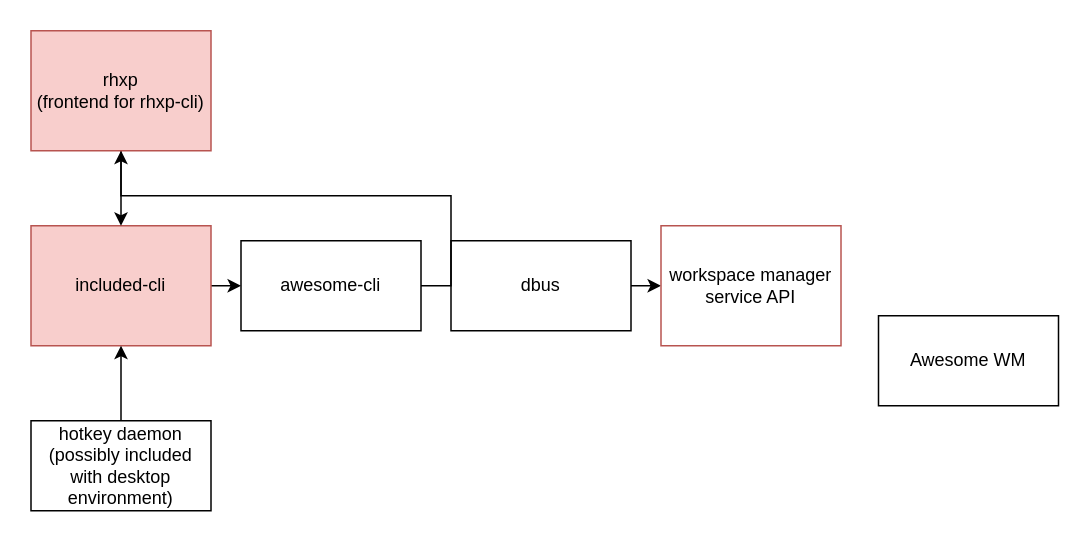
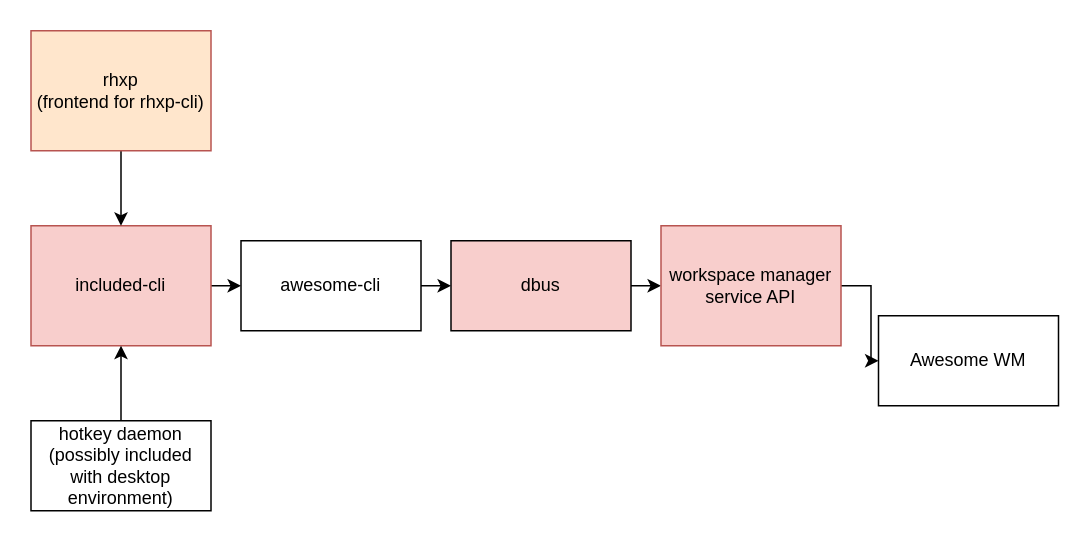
node "rhxp (frontend for rhxp-cli)": fillcolor #f8cecc -> #ffe6cc
edge "awesome-cli" -> "rhxp (frontend for rhxp-cli)": now "awesome-cli" -> "dbus"
node "dbus": fillcolor #ffffff -> #f8cecc
node "workspace manager service API": fillcolor #ffffff -> #f8cecc
edge "workspace manager service API" -> "Awesome WM": added
